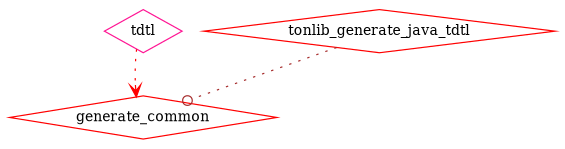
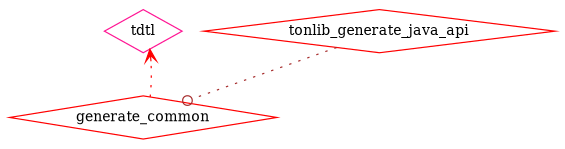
node "tonlib_generate_java_tdtl": label "tonlib_generate_java_tdtl" -> "tonlib_generate_java_api"
edge "tdtl" -> "generate_common": reversed
